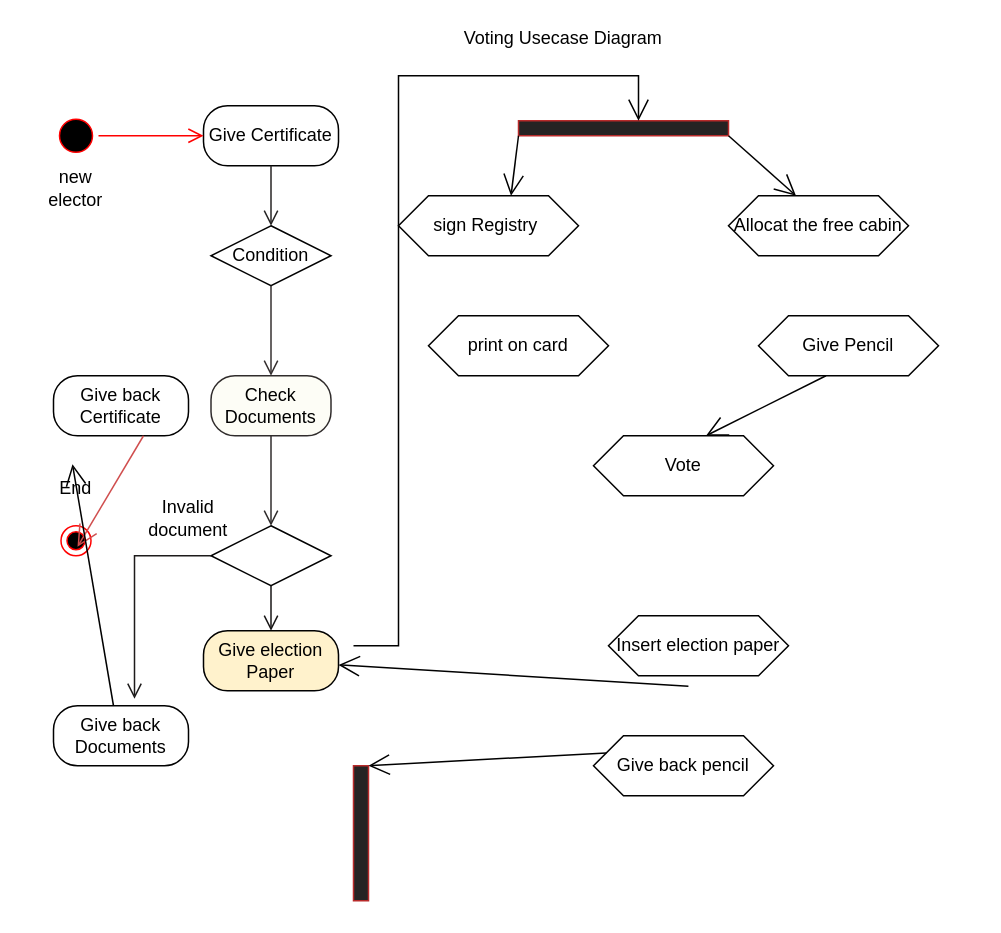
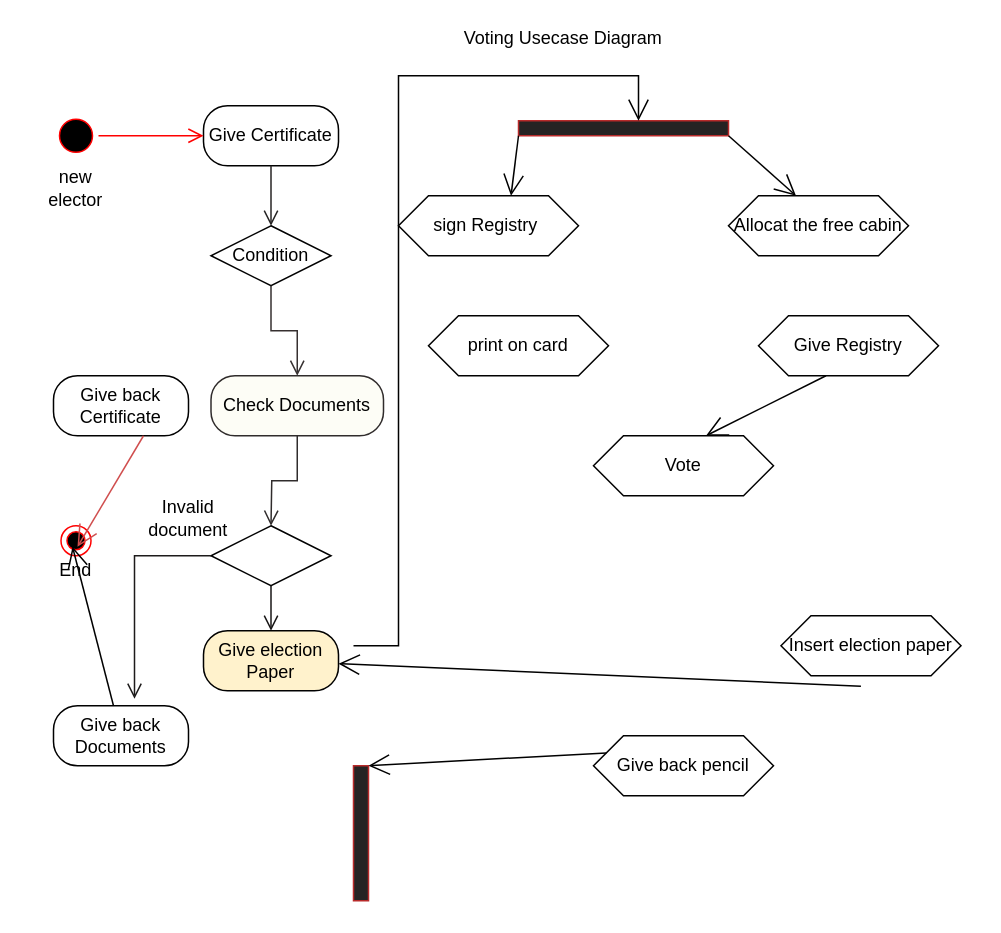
node "Give Pencil": label "Give Pencil" -> "Give Registry"
node "Check Documents": size 120x60 -> 173x60
node "End": moved (76, 488) -> (76, 571)
node "Insert election paper": moved (698, 646) -> (871, 646)
